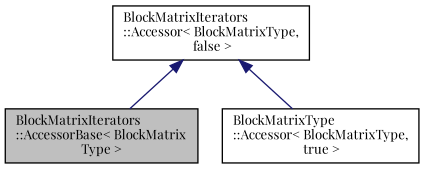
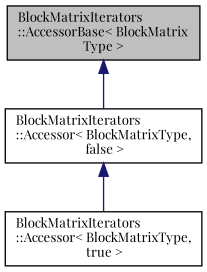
edge "BlockMatrixIterators ::AccessorBase< BlockMatrix Type >" -> "BlockMatrixIterators ::Accessor< BlockMatrixType, false >": reversed
node "BlockMatrixType ::Accessor< BlockMatrixType, true >": label "BlockMatrixType ::Accessor< BlockMatrixType, true >" -> "BlockMatrixIterators ::Accessor< BlockMatrixType, true >"
